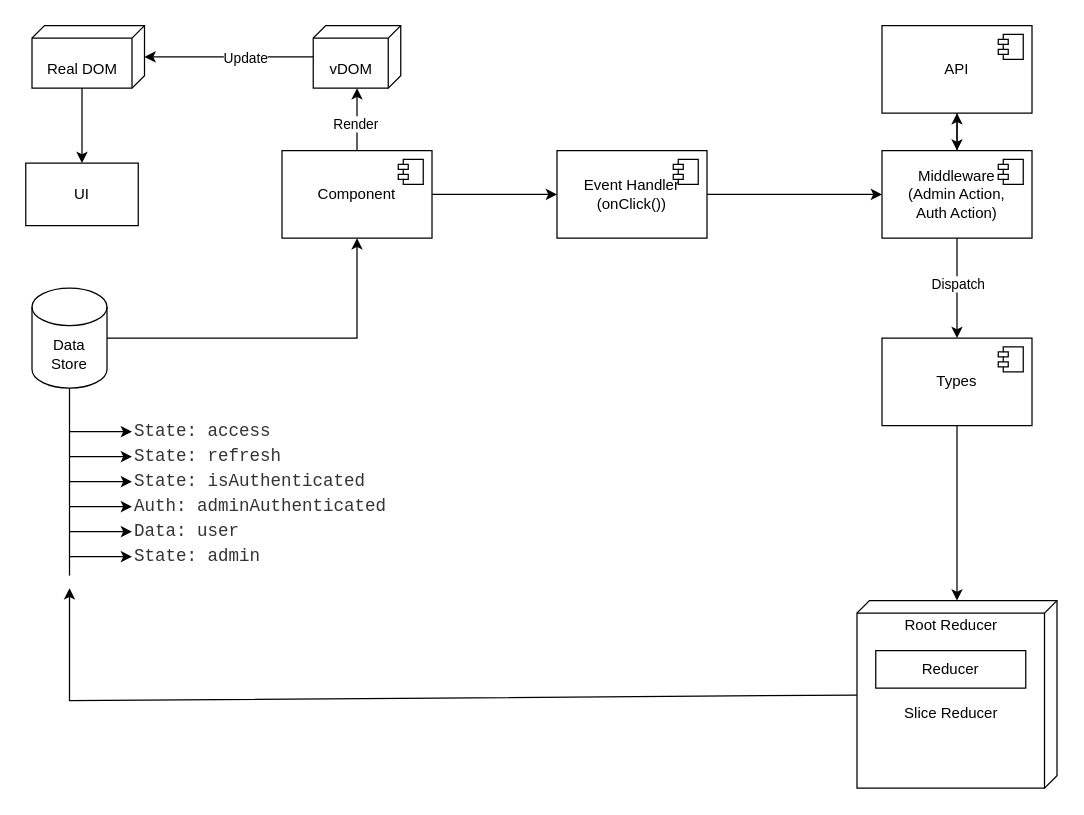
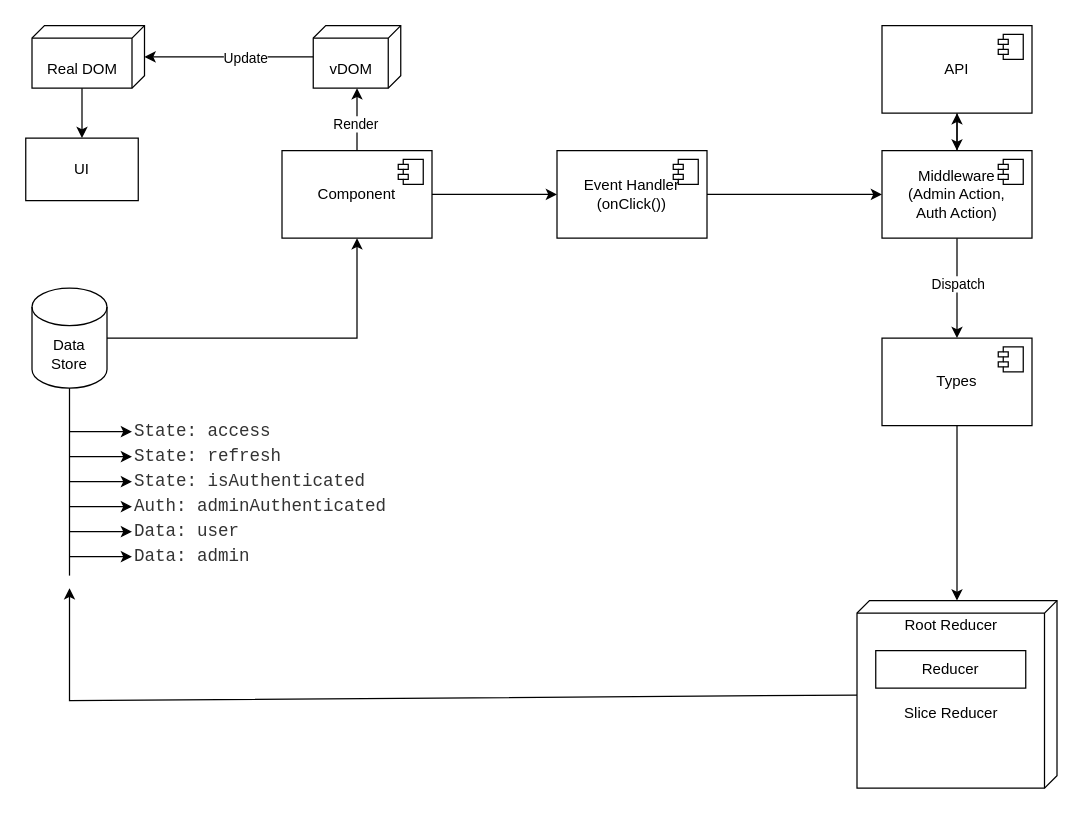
node "UI": moved (82, 194) -> (82, 169)
node "State: admin": label "State: admin" -> "Data: admin"
